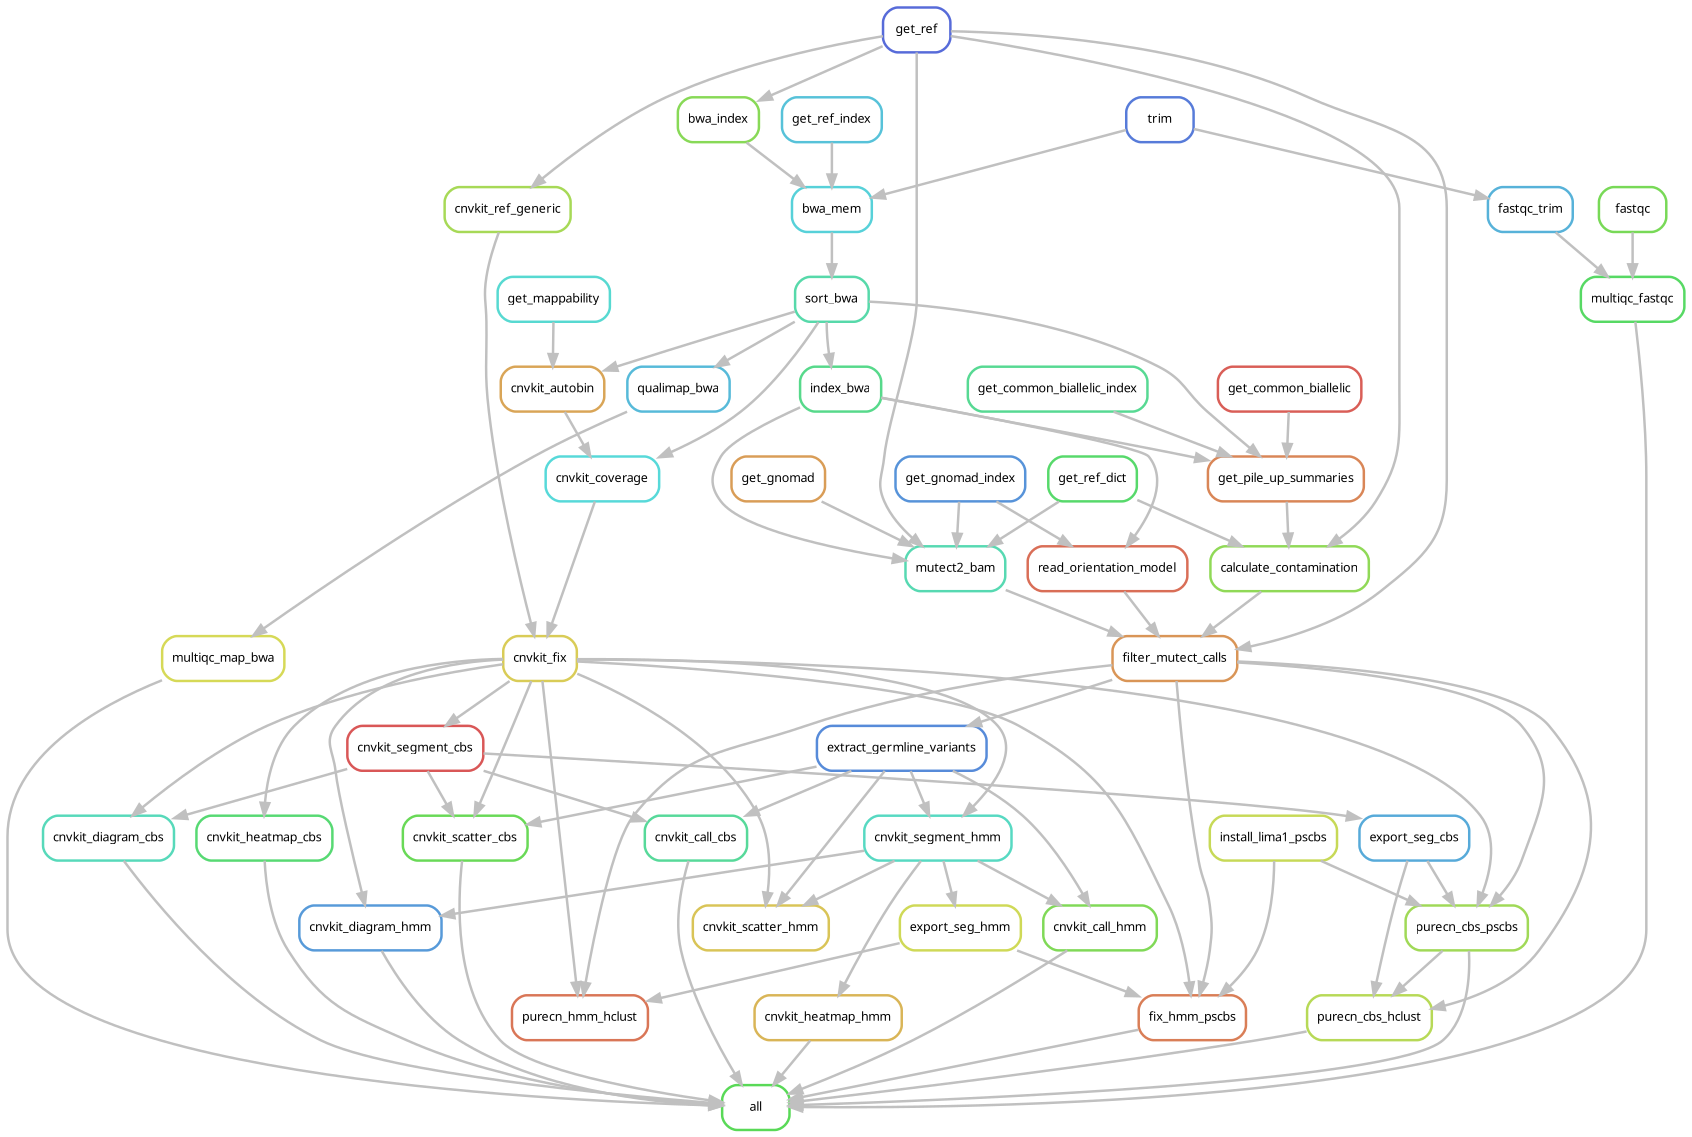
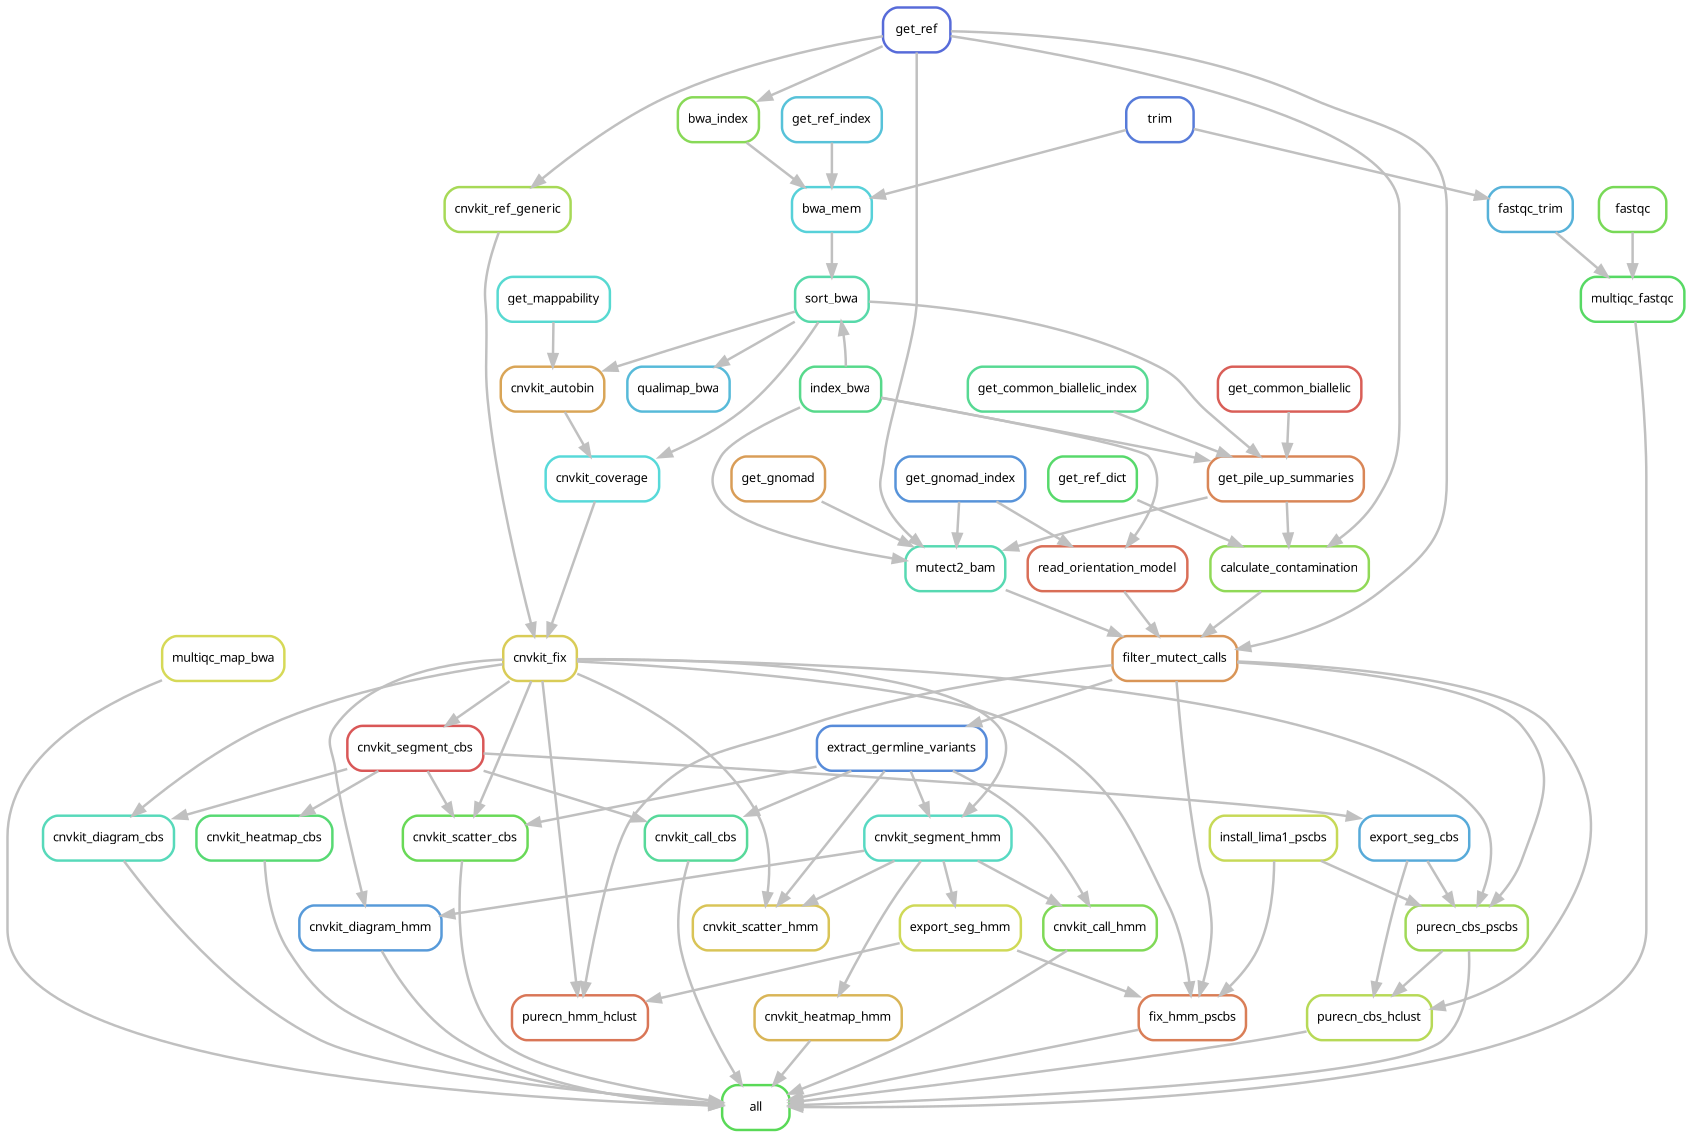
edge "sort_bwa" -> "index_bwa": reversed
edge "qualimap_bwa" -> "multiqc_map_bwa": removed
edge "get_ref_dict" -> "mutect2_bam": now "get_pile_up_summaries" -> "mutect2_bam"
edge "cnvkit_fix" -> "cnvkit_heatmap_cbs": now "cnvkit_segment_cbs" -> "cnvkit_heatmap_cbs"
